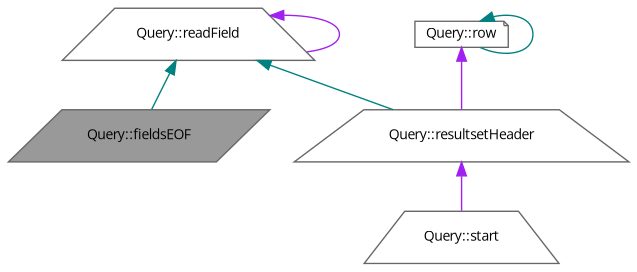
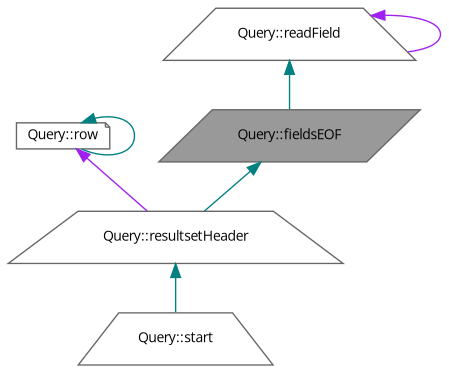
edge "Query::resultsetHeader" -> "Query::readField": now "Query::resultsetHeader" -> "Query::fieldsEOF"
edge "Query::start" -> "Query::resultsetHeader": color purple -> teal
